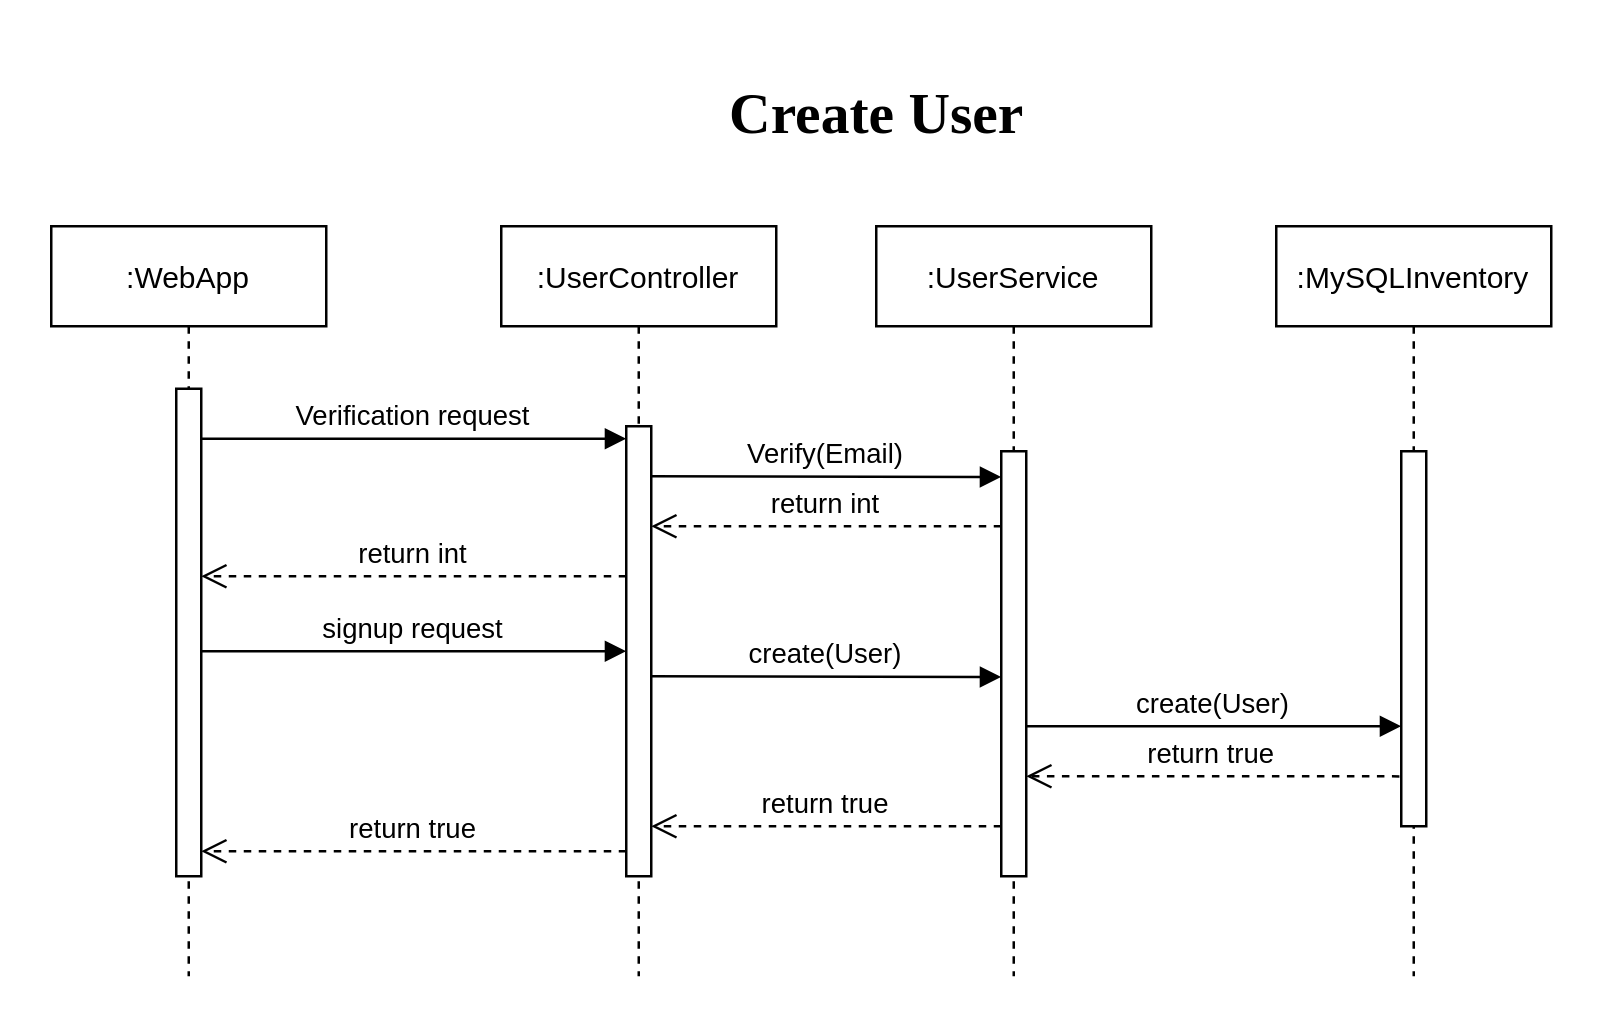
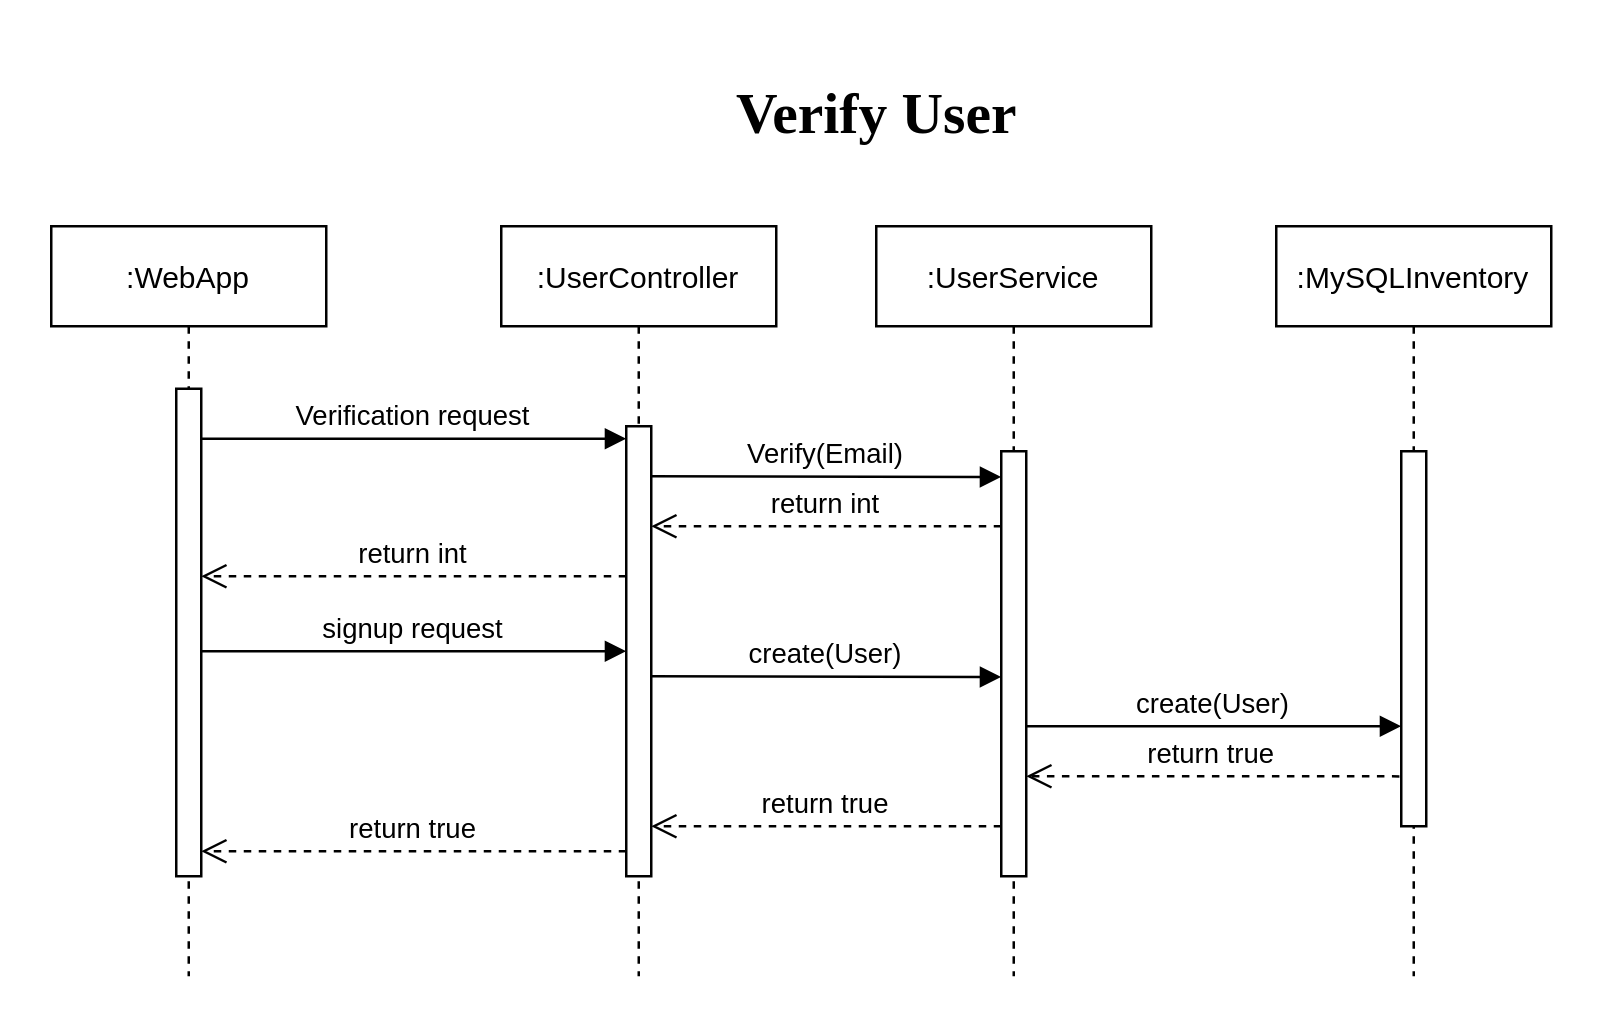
node "Create User": label "Create User" -> "Verify User"
